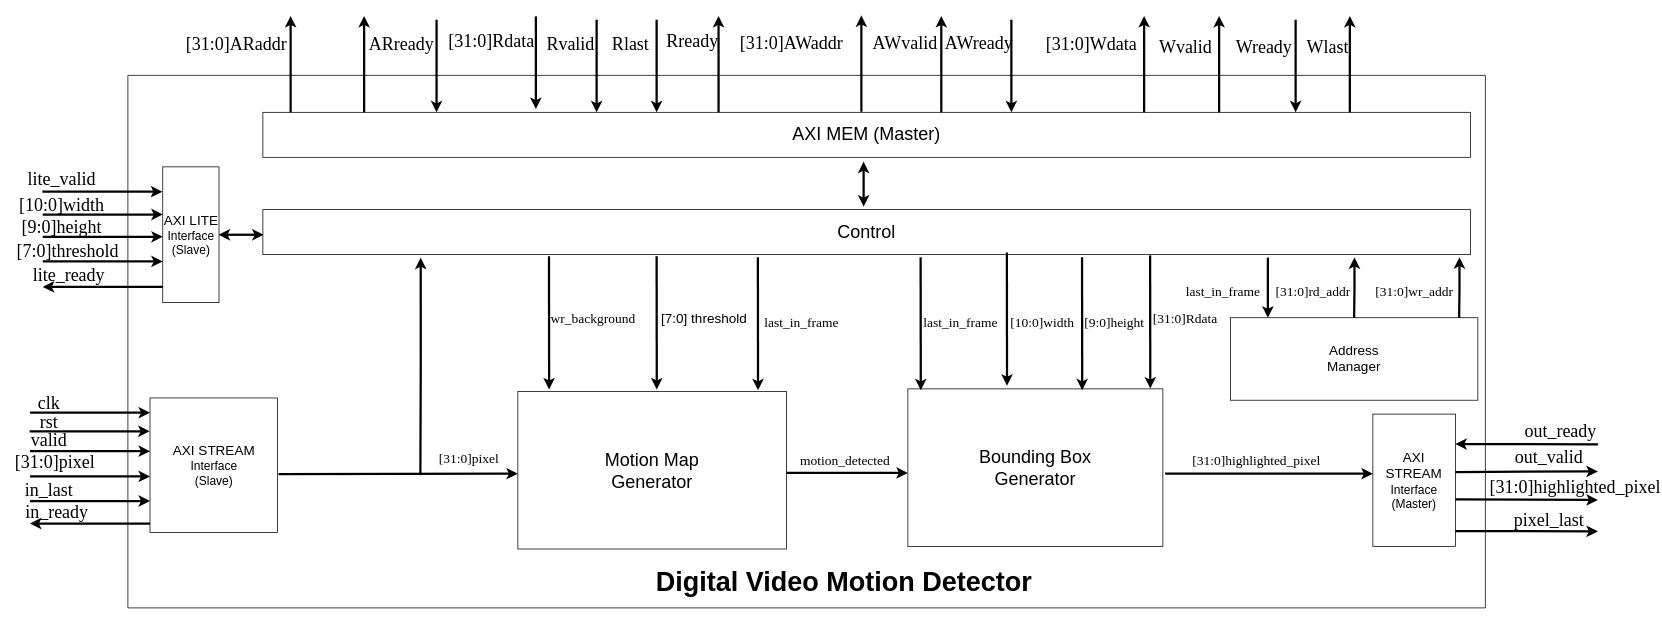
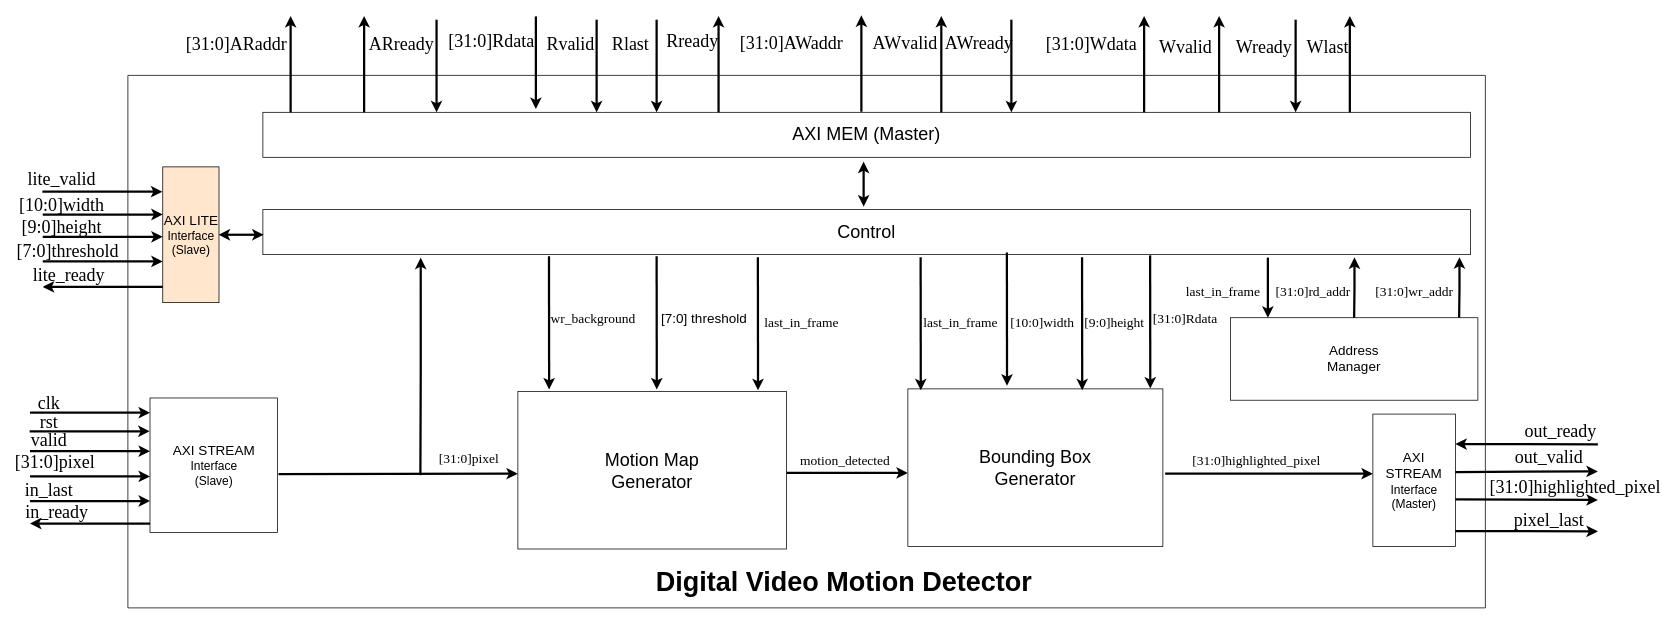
node "AXI LITE Interface (Slave)": fillcolor #ffffff -> #ffe6cc
